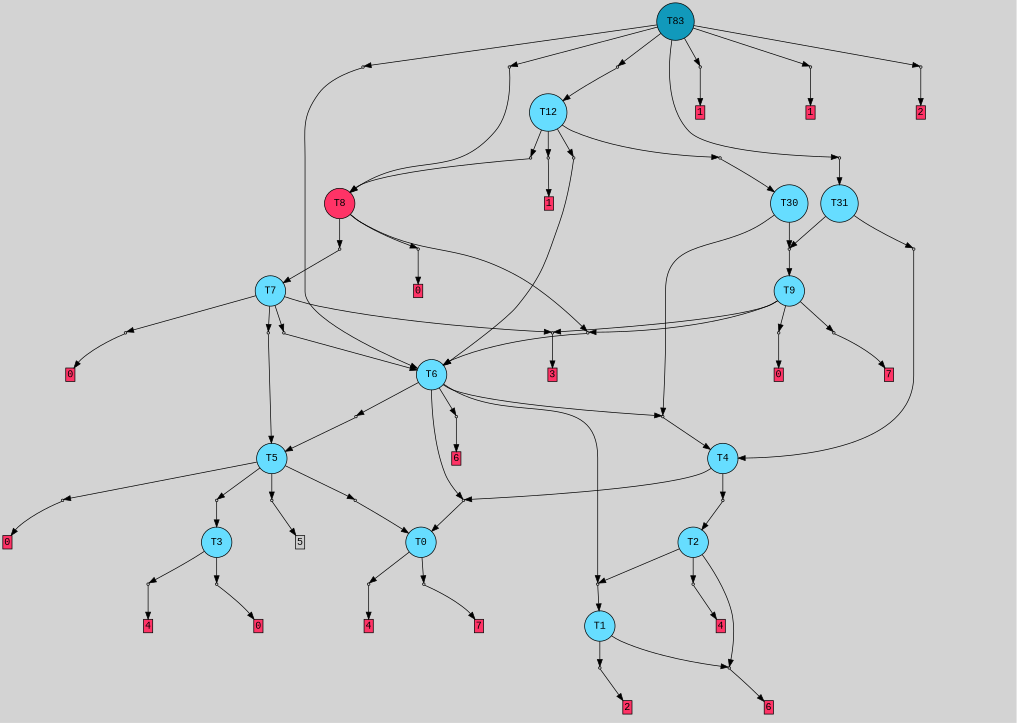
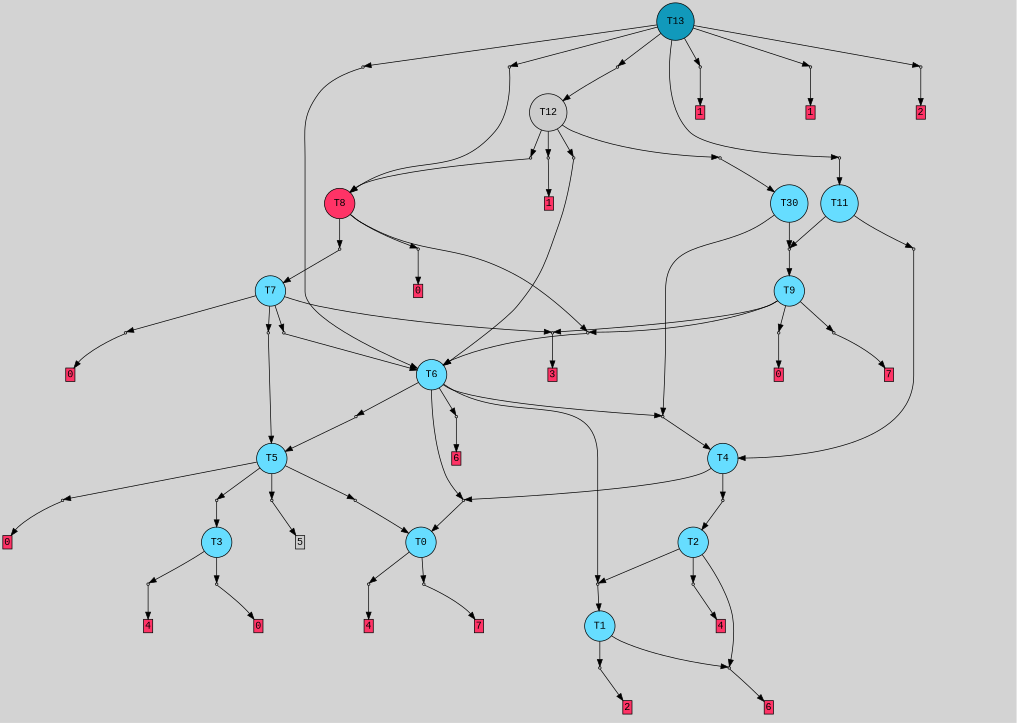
node "T83": label "T83" -> "T13"
node "T12": fillcolor #66ddff -> #cccccc
node "T31": label "T31" -> "T11"
